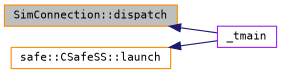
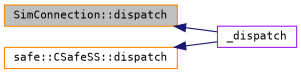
node "_tmain": label "_tmain" -> "_dispatch"
node "safe::CSafeSS::launch": label "safe::CSafeSS::launch" -> "safe::CSafeSS::dispatch"
